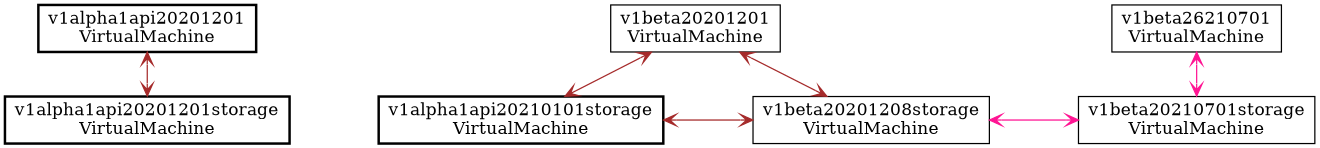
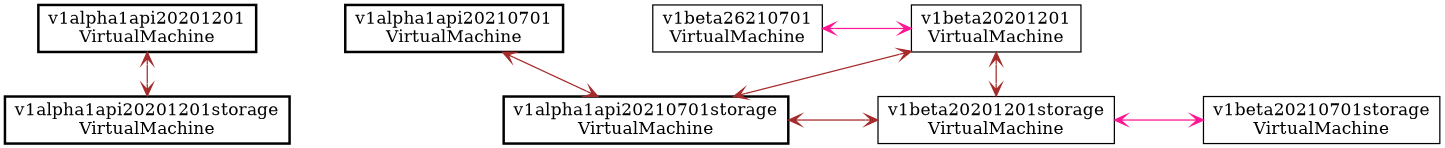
node "v1alpha1api20210701 VirtualMachine": added
edge "v1beta26210701 VirtualMachine" -- "v1beta20210701storage VirtualMachine": now "v1beta26210701 VirtualMachine" -- "v1beta20201201 VirtualMachine"
node "v1alpha1api20210101storage VirtualMachine": label "v1alpha1api20210101storage VirtualMachine" -> "v1alpha1api20210701storage VirtualMachine"
node "v1beta20201208storage VirtualMachine": label "v1beta20201208storage VirtualMachine" -> "v1beta20201201storage VirtualMachine"
